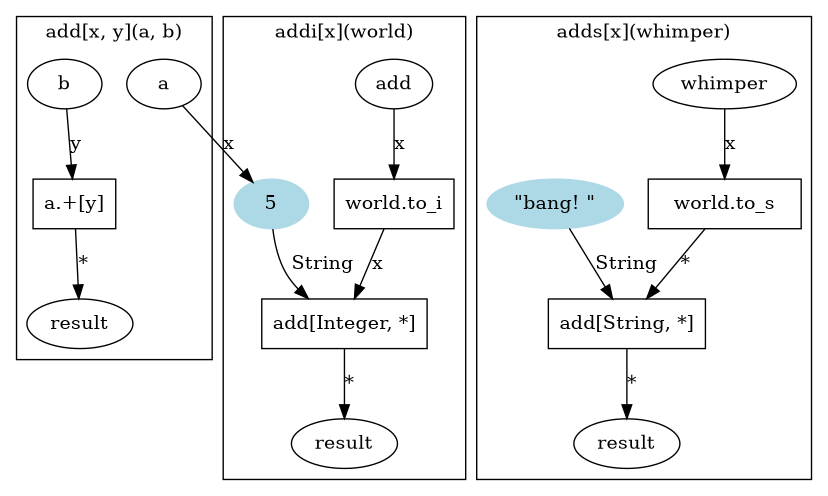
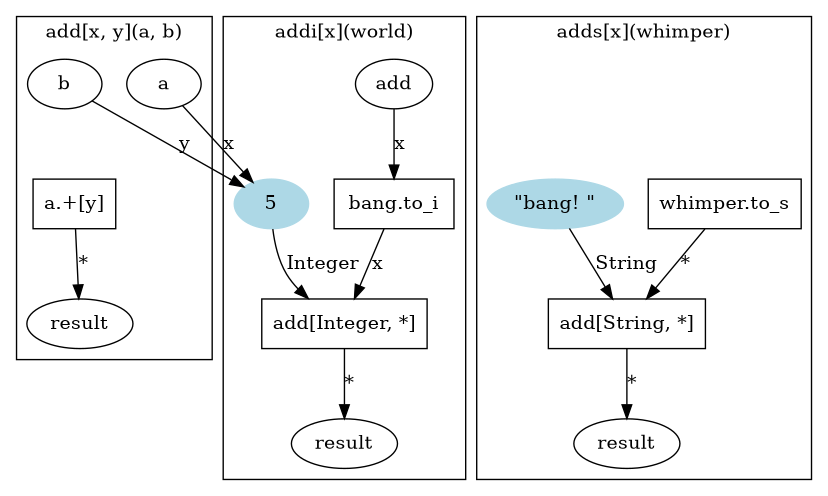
node "whimper": removed
edge "b" -> "a.+[y]": now "b" -> "5"
node "world.to_i": label "world.to_i" -> "bang.to_i"
node "world.to_s": label "world.to_s" -> "whimper.to_s"
edge "5" -> "add[Integer, *]": label "String" -> "Integer"
